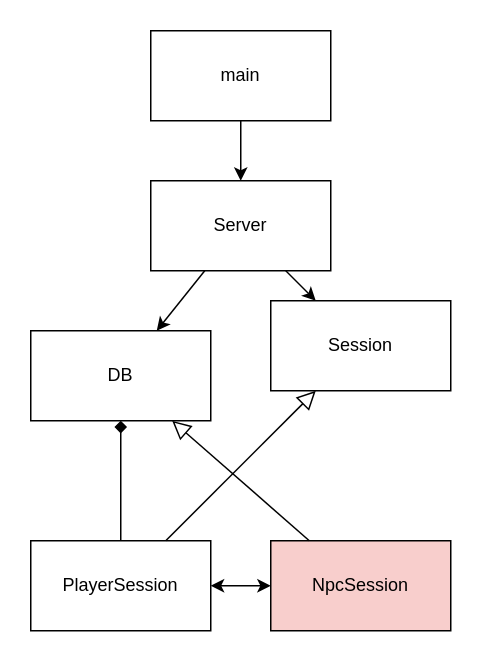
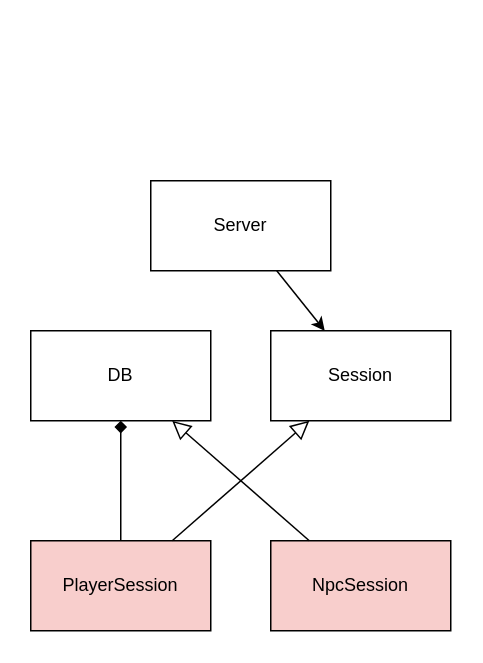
node "main": removed
edge "main" -> "Server": removed
edge "Server" -> "DB": removed
node "Session": moved (361, 346) -> (361, 376)
node "PlayerSession": fillcolor #ffffff -> #f8cecc
edge "PlayerSession" -- "NpcSession": removed
